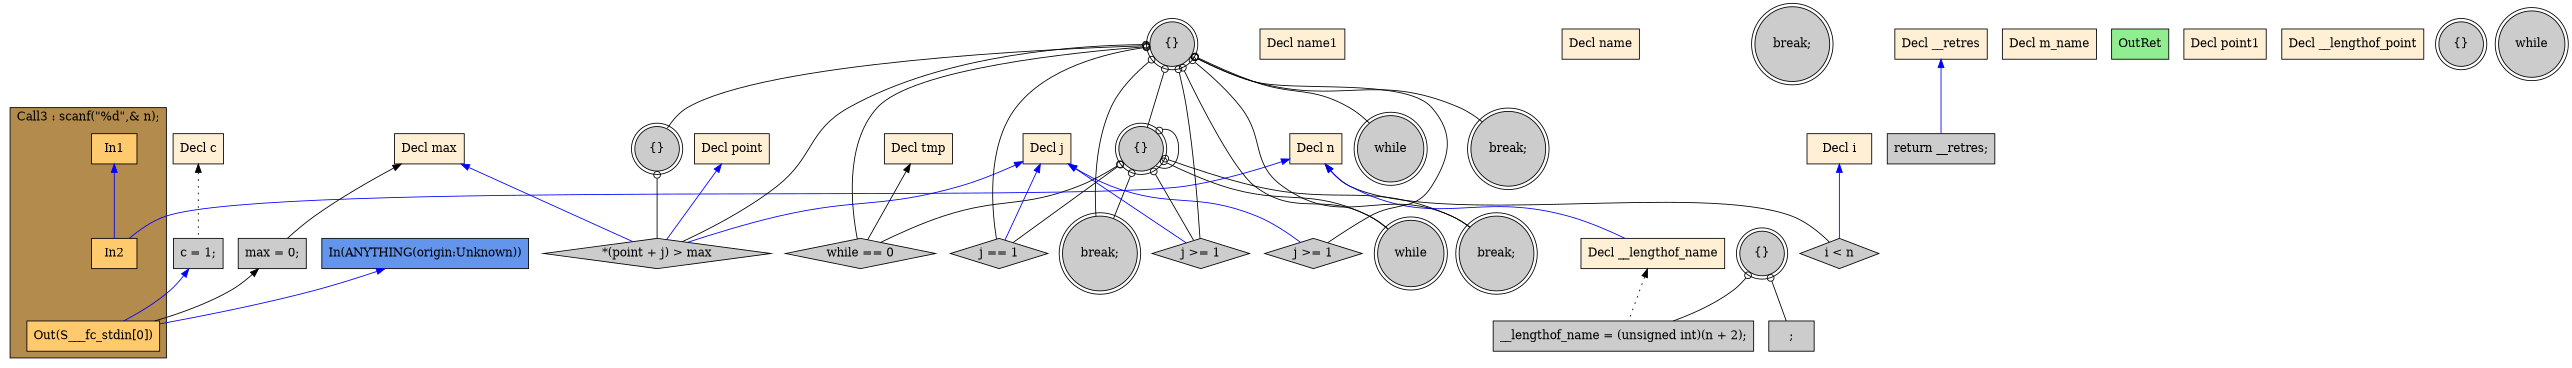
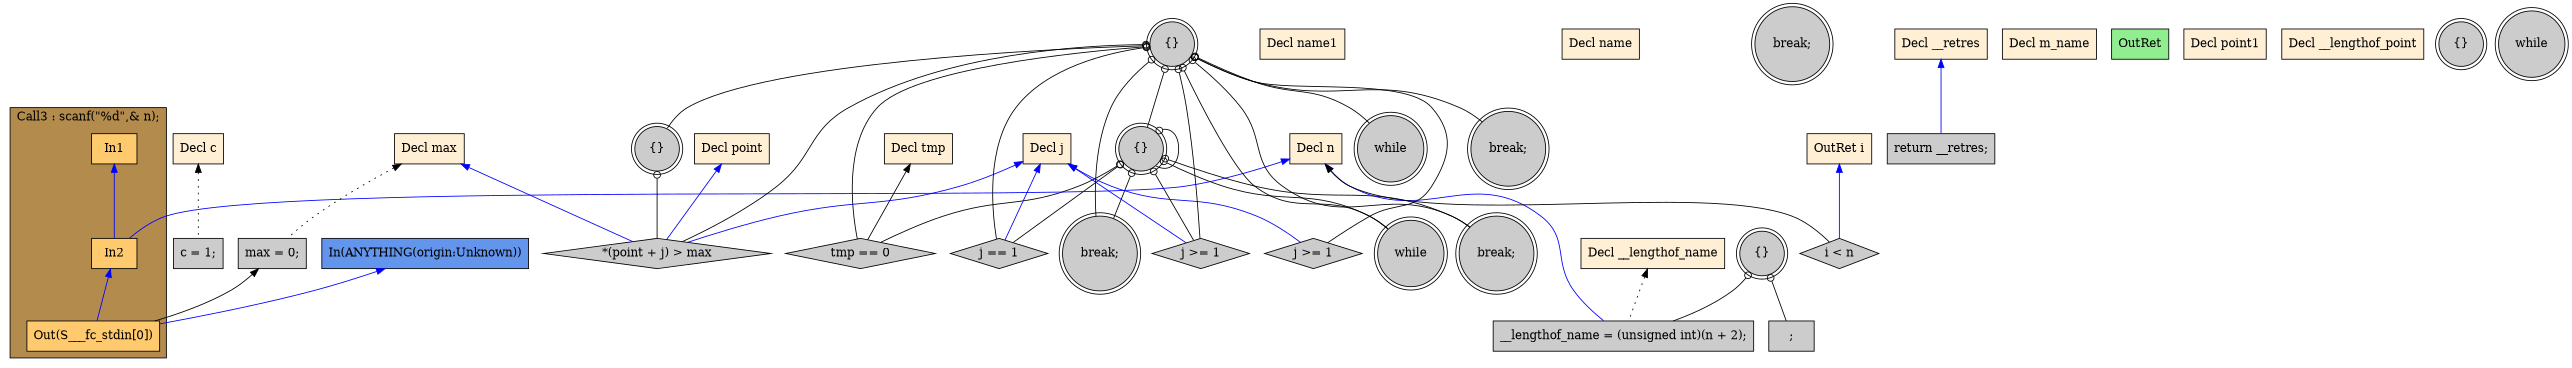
node "Decl i": label "Decl i" -> "OutRet i"
edge "max = 0;" -> "Decl max": style solid -> dotted
edge "Decl __lengthof_name" -> "Decl n": now "__lengthof_name = (unsigned int)(n + 2);" -> "Decl n"
node "while == 0": label "while == 0" -> "tmp == 0"
edge "Out(S___fc_stdin[0])" -> "c = 1;": now "Out(S___fc_stdin[0])" -> "In2"
